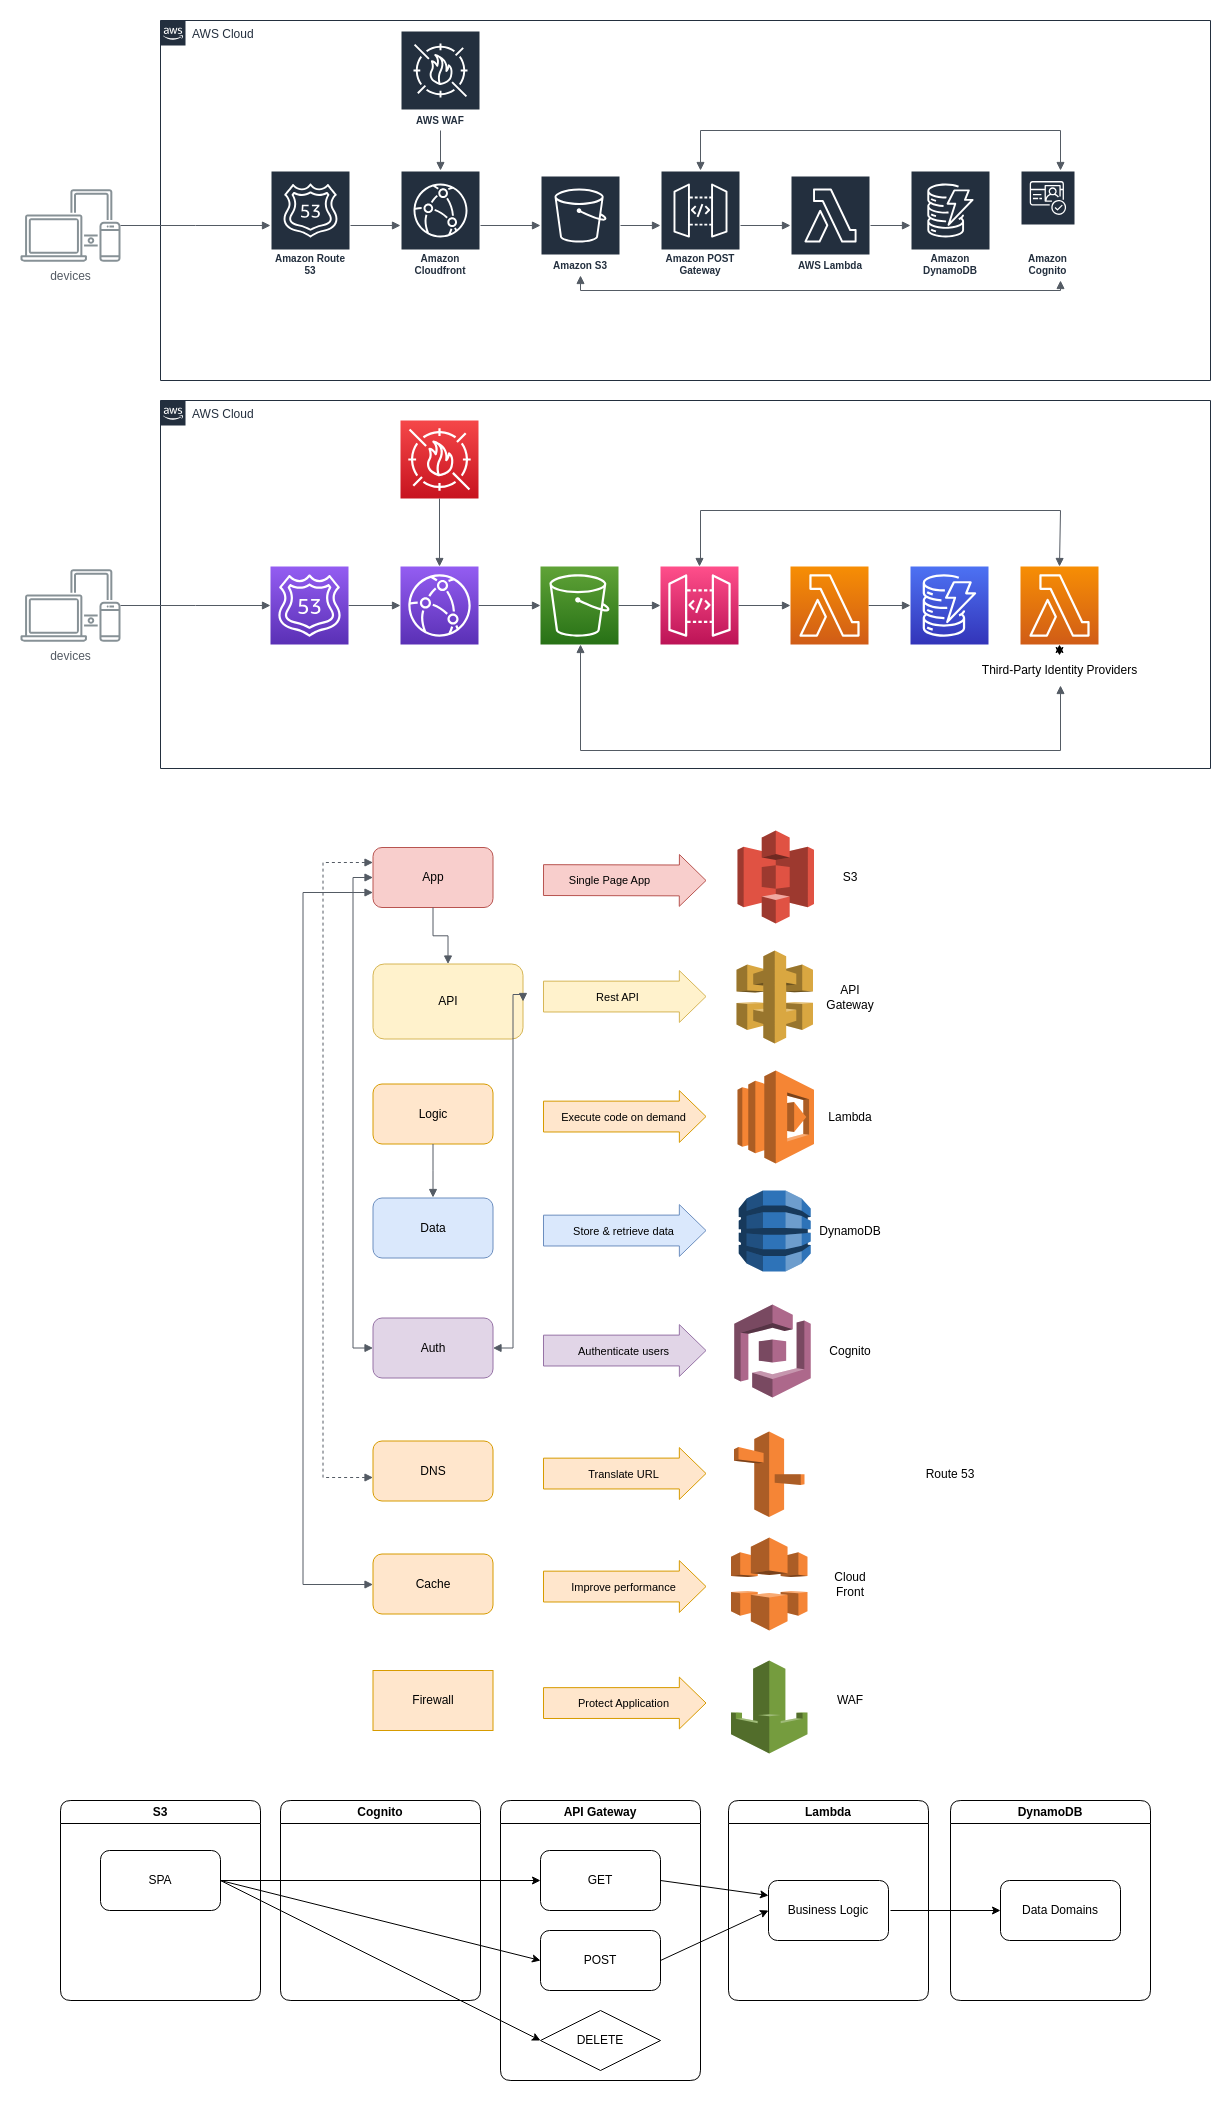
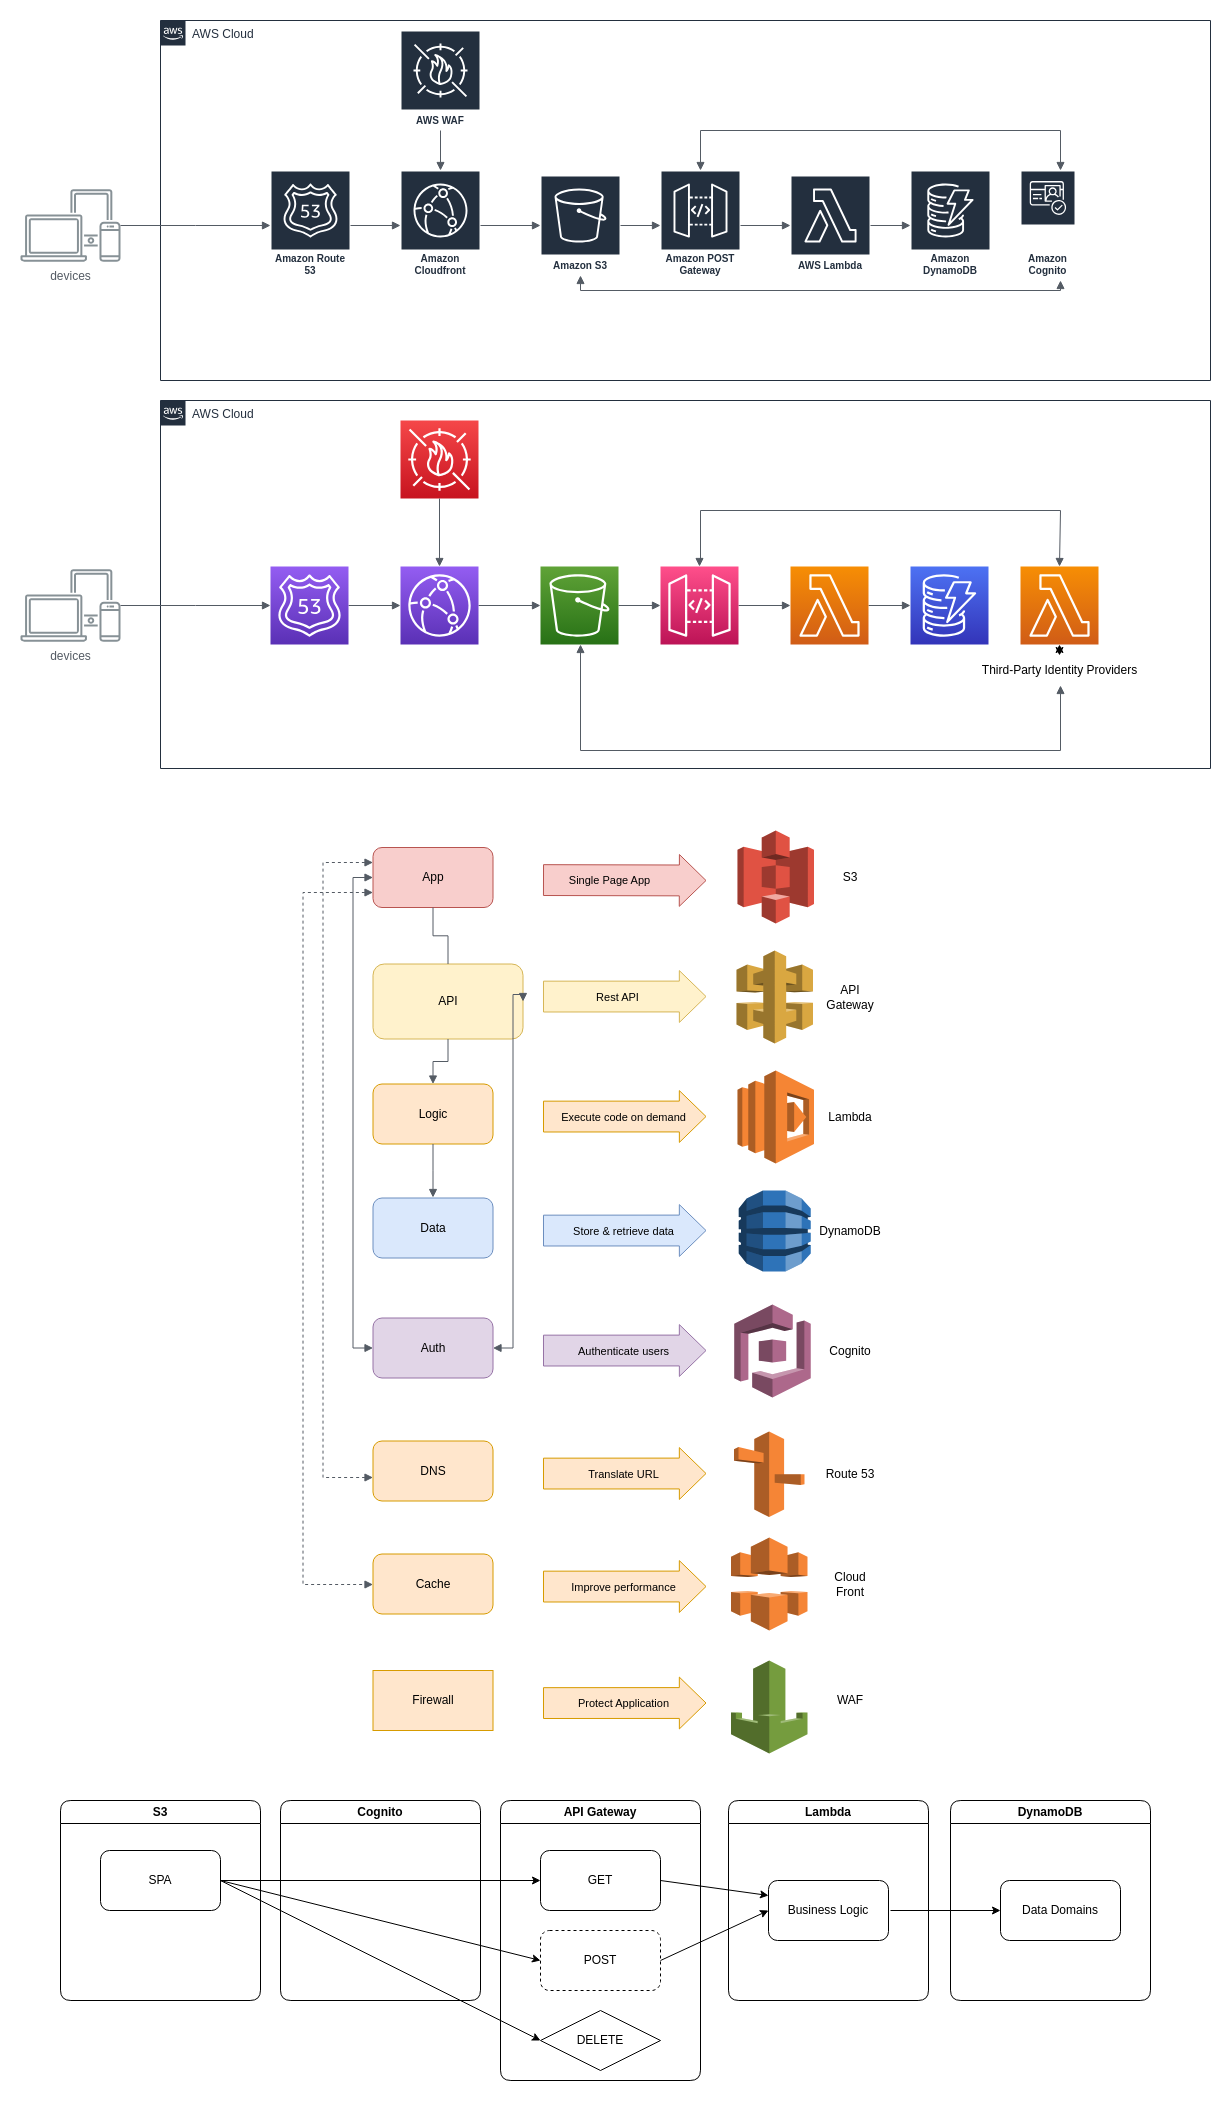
edge "App" -> "API": arrowhead block -> none
edge "API" -> "Logic": added
edge "App" -- "Cache": style solid -> dashed
node "Route 53": moved (951, 1474) -> (851, 1474)
node "POST": style solid -> dashed
